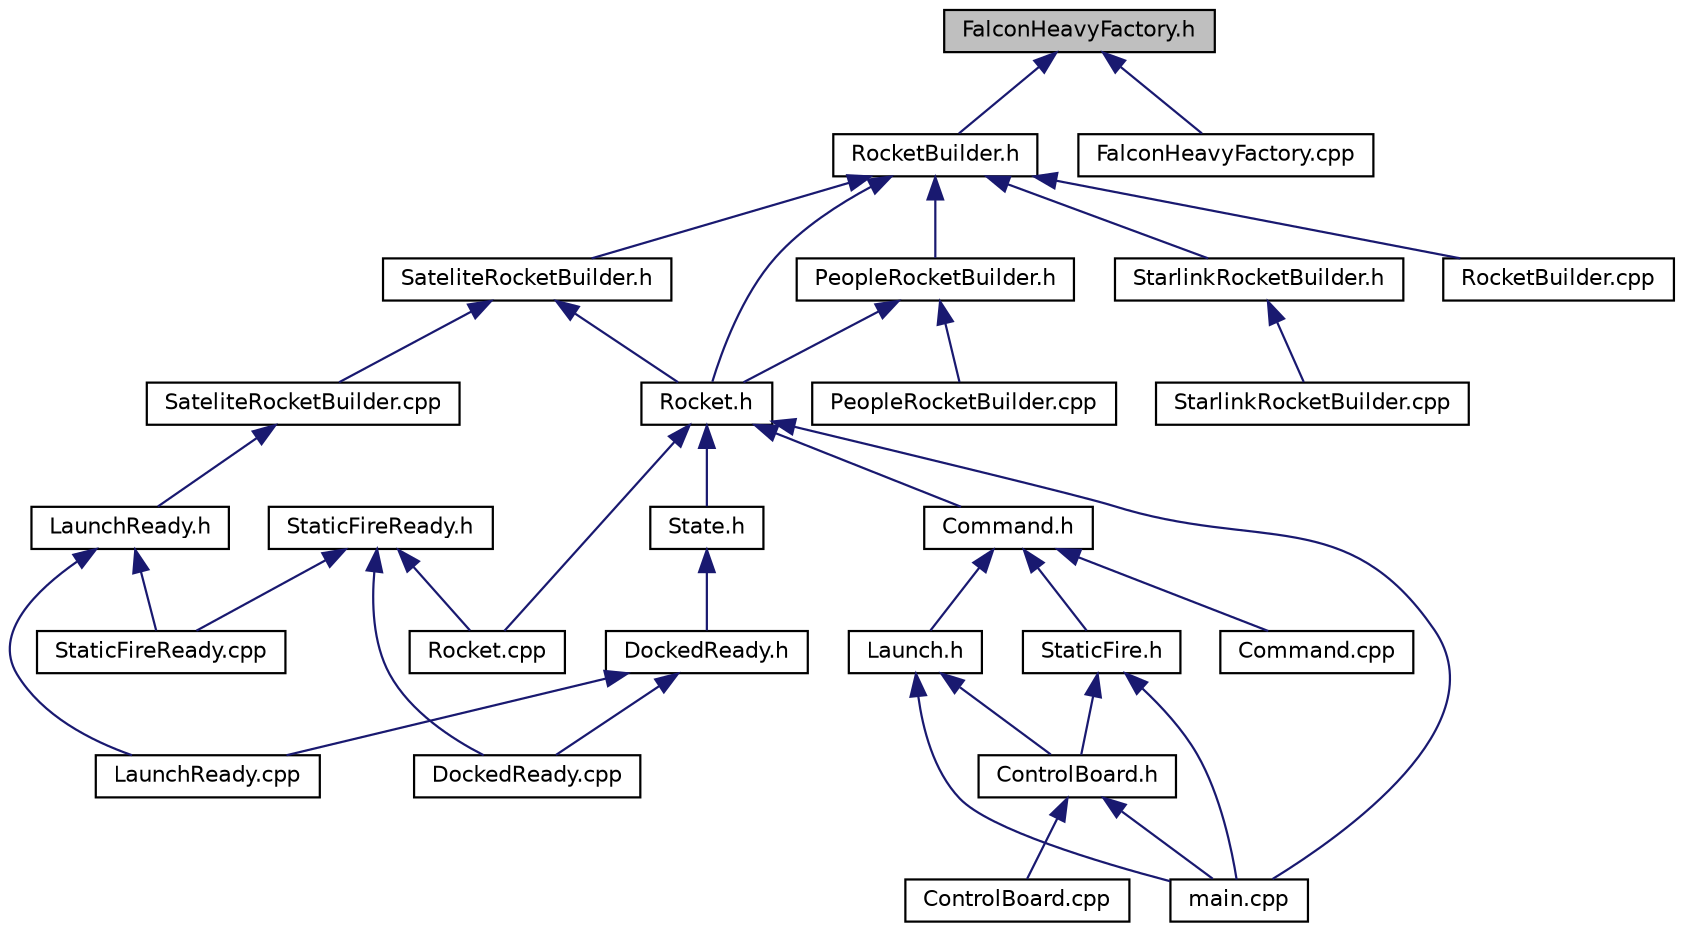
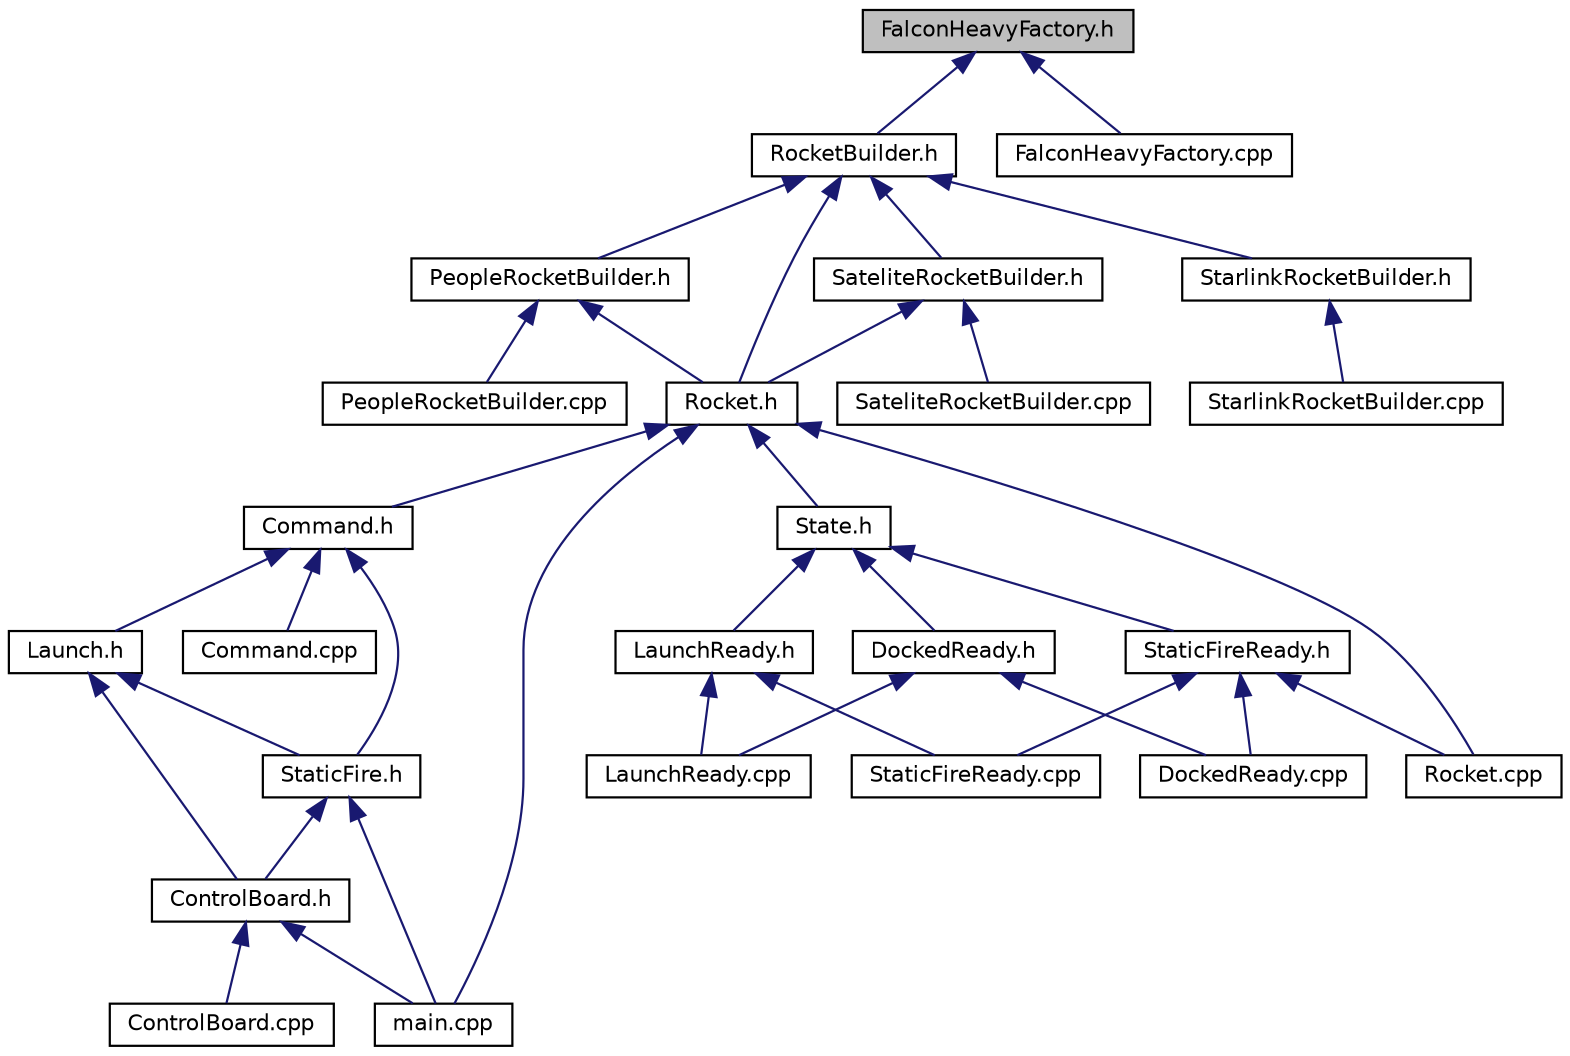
node "RocketBuilder.cpp": removed
edge "LaunchReady.h" -> "SateliteRocketBuilder.cpp": now "LaunchReady.h" -> "State.h"
edge "StaticFireReady.h" -> "State.h": added
edge "main.cpp" -> "Launch.h": now "StaticFire.h" -> "Launch.h"
